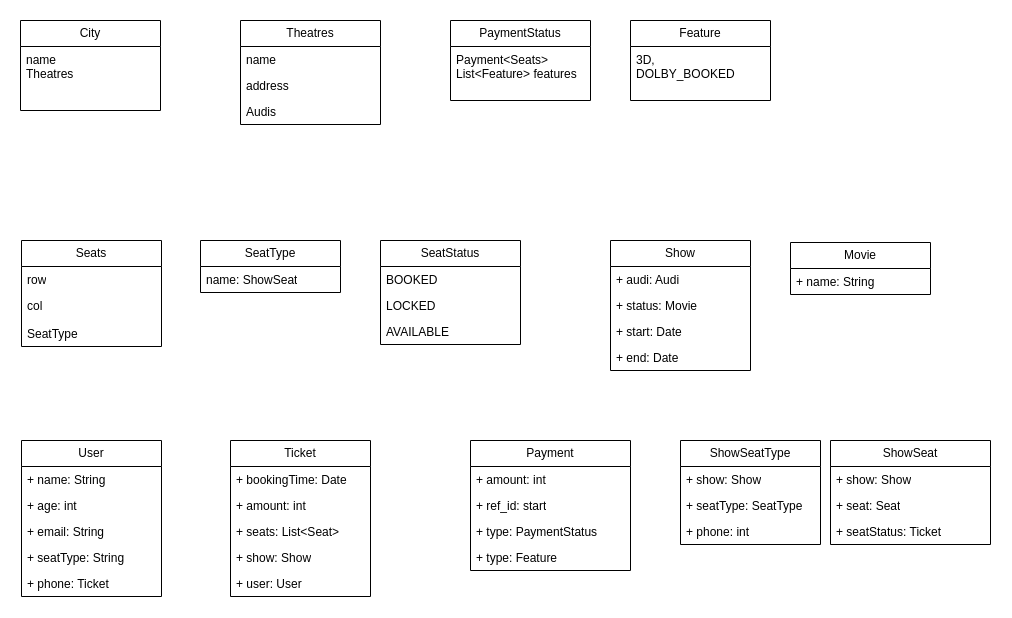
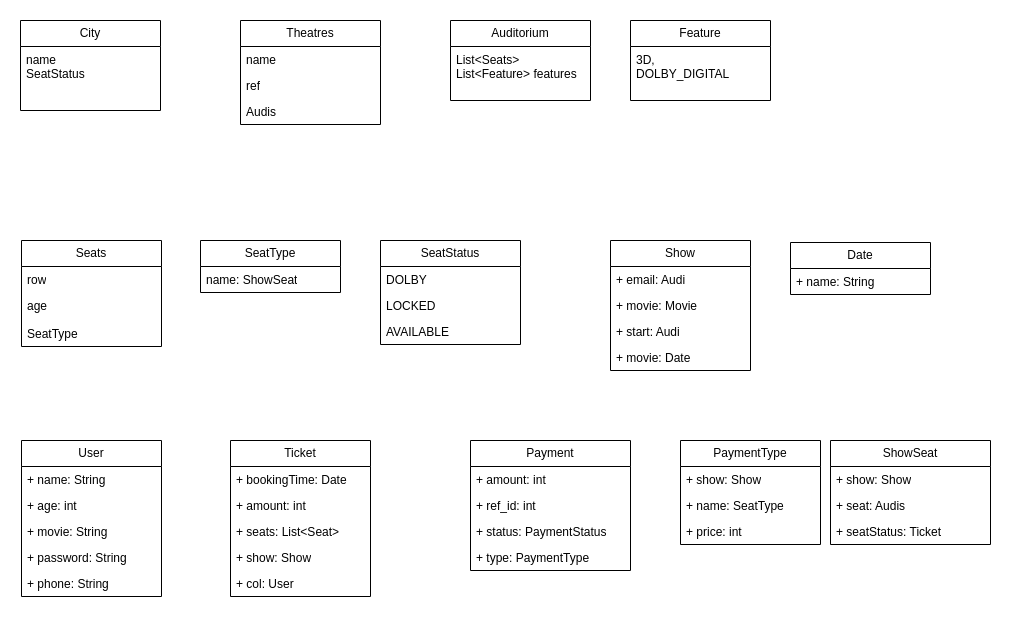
node "PaymentStatus": label "PaymentStatus" -> "Auditorium"
node "name Theatres": label "name Theatres" -> "name SeatStatus"
node "3D, DOLBY_BOOKED": label "3D, DOLBY_BOOKED" -> "3D, DOLBY_DIGITAL"
node "Payment<Seats> List<Feature> features": label "Payment<Seats> List<Feature> features" -> "List<Seats> List<Feature> features"
node "address": label "address" -> "ref"
node "Movie": label "Movie" -> "Date"
node "BOOKED": label "BOOKED" -> "DOLBY"
node "+ audi: Audi": label "+ audi: Audi" -> "+ email: Audi"
node "col": label "col" -> "age"
node "+ status: Movie": label "+ status: Movie" -> "+ movie: Movie"
node "+ start: Date": label "+ start: Date" -> "+ start: Audi"
node "+ end: Date": label "+ end: Date" -> "+ movie: Date"
node "ShowSeatType": label "ShowSeatType" -> "PaymentType"
node "+ ref_id: start": label "+ ref_id: start" -> "+ ref_id: int"
node "+ seatType: SeatType": label "+ seatType: SeatType" -> "+ name: SeatType"
node "+ seat: Seat": label "+ seat: Seat" -> "+ seat: Audis"
node "+ email: String": label "+ email: String" -> "+ movie: String"
node "+ type: PaymentStatus": label "+ type: PaymentStatus" -> "+ status: PaymentStatus"
node "+ phone: int": label "+ phone: int" -> "+ price: int"
node "+ seatType: String": label "+ seatType: String" -> "+ password: String"
node "+ type: Feature": label "+ type: Feature" -> "+ type: PaymentType"
node "+ phone: Ticket": label "+ phone: Ticket" -> "+ phone: String"
node "+ user: User": label "+ user: User" -> "+ col: User"
